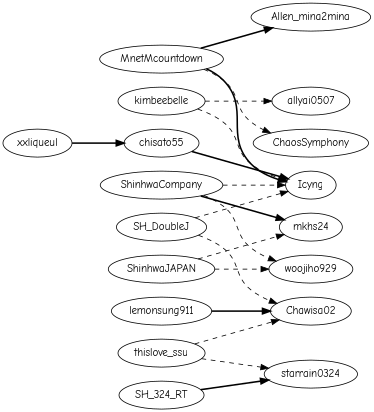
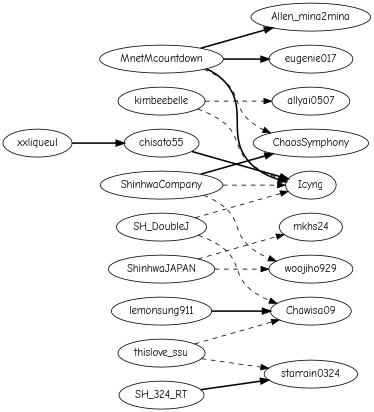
node "eugenie017": added
edge "ShinhwaCompany" -> "mkhs24": now "ShinhwaCompany" -> "ChaosSymphony"
node "Chawisa02": label "Chawisa02" -> "Chawisa09"
